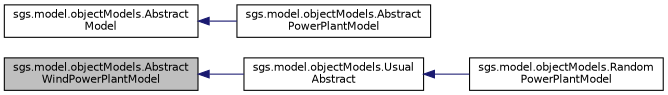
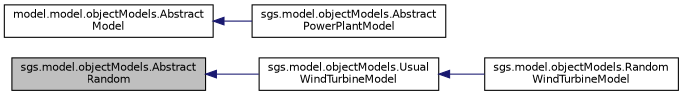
node "sgs.model.objectModels.Abstract Model": label "sgs.model.objectModels.Abstract Model" -> "model.model.objectModels.Abstract Model"
node "sgs.model.objectModels.Abstract WindPowerPlantModel": label "sgs.model.objectModels.Abstract WindPowerPlantModel" -> "sgs.model.objectModels.Abstract Random"
node "sgs.model.objectModels.Usual Abstract": label "sgs.model.objectModels.Usual Abstract" -> "sgs.model.objectModels.Usual WindTurbineModel"
node "sgs.model.objectModels.Random PowerPlantModel": label "sgs.model.objectModels.Random PowerPlantModel" -> "sgs.model.objectModels.Random WindTurbineModel"
